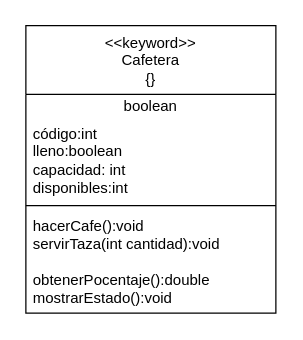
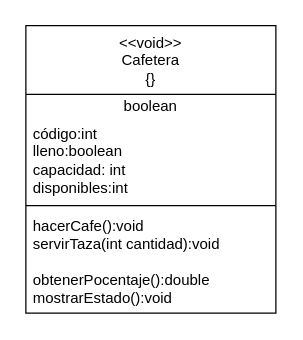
node "<<keyword>> Cafetera {}": label "<<keyword>> Cafetera {}" -> "<<void>> Cafetera {}"
